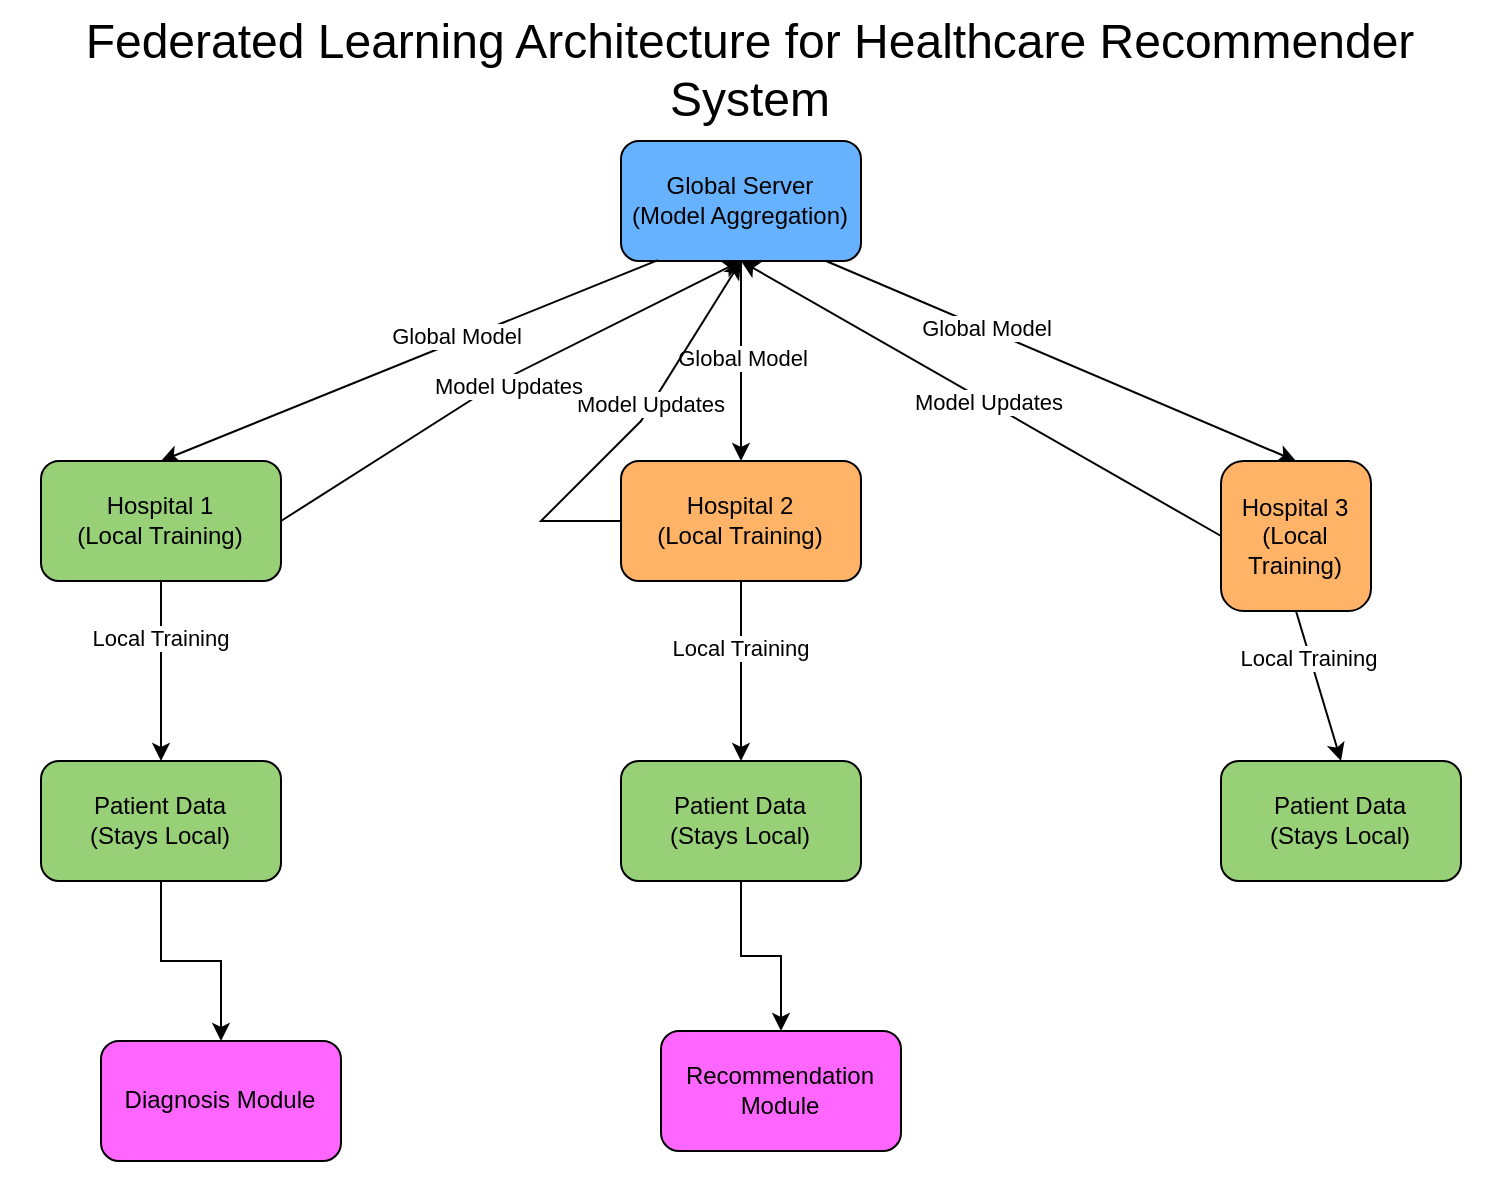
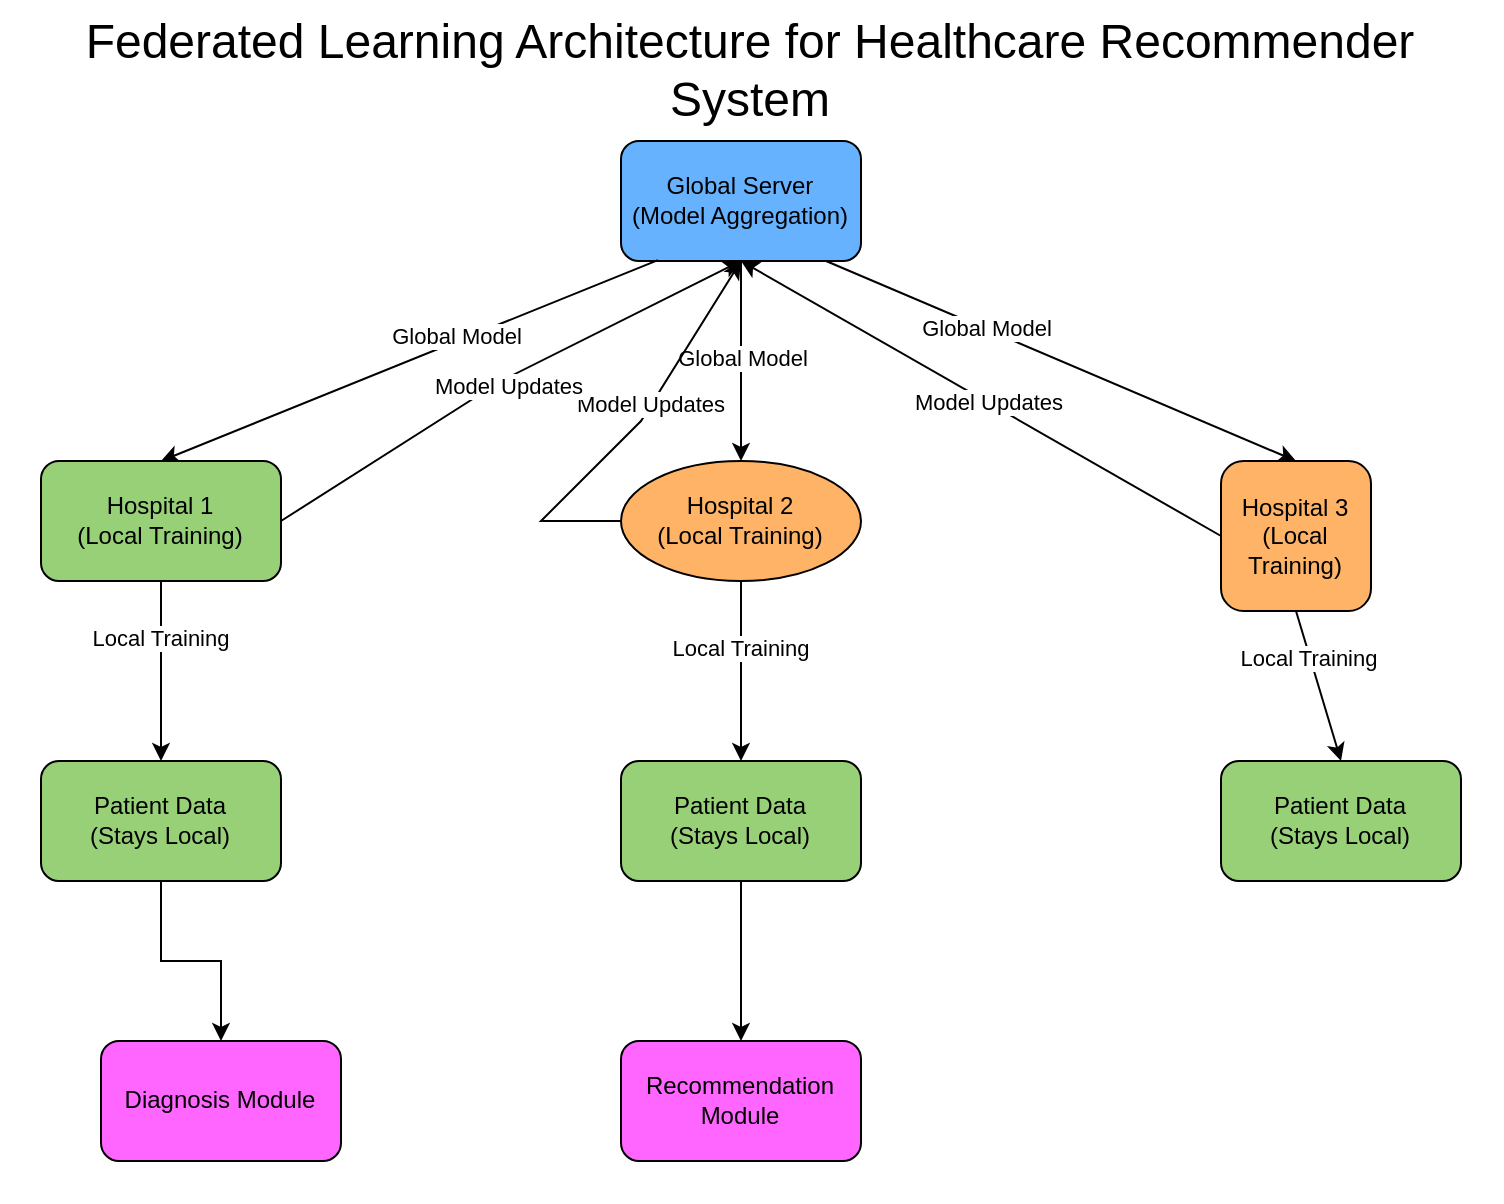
node "Hospital 2 (Local Training)": shape rounded rectangle -> ellipse
node "Recommendation Module": moved (781, 1091) -> (741, 1101)
